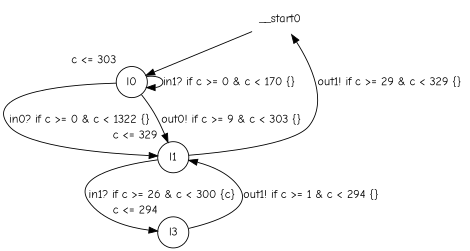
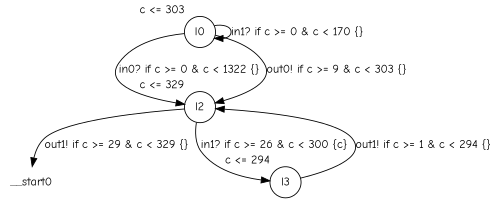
edge "__start0" -> "l0 c <= 303": removed
node "l1 c <= 329": label "l1 c <= 329" -> "l2 c <= 329"
